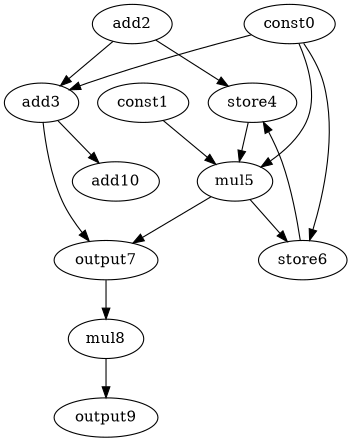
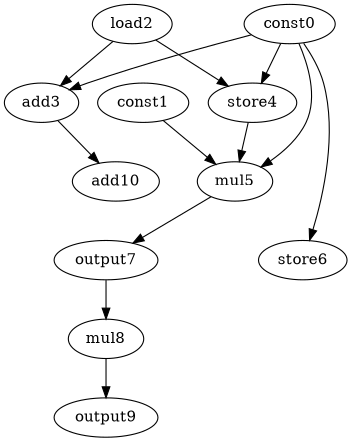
node "add2": label "add2" -> "load2"
edge "add3" -> "output7": removed
edge "store6" -> "store4": now "const0" -> "store4"
edge "mul5" -> "store6": removed
